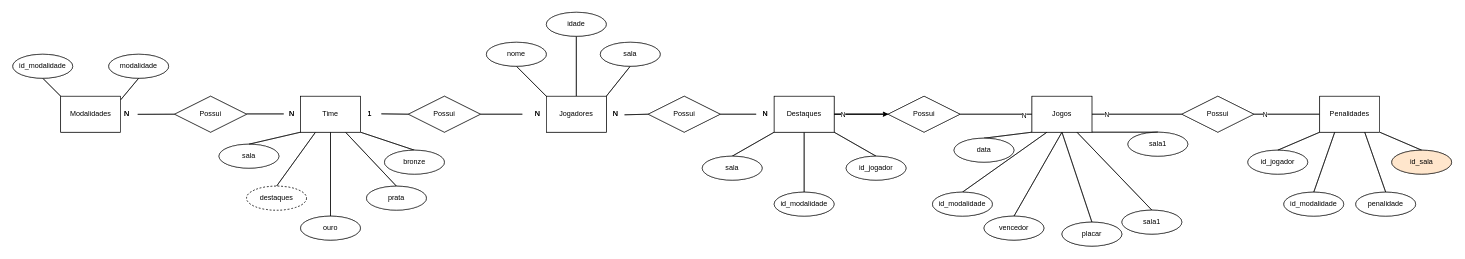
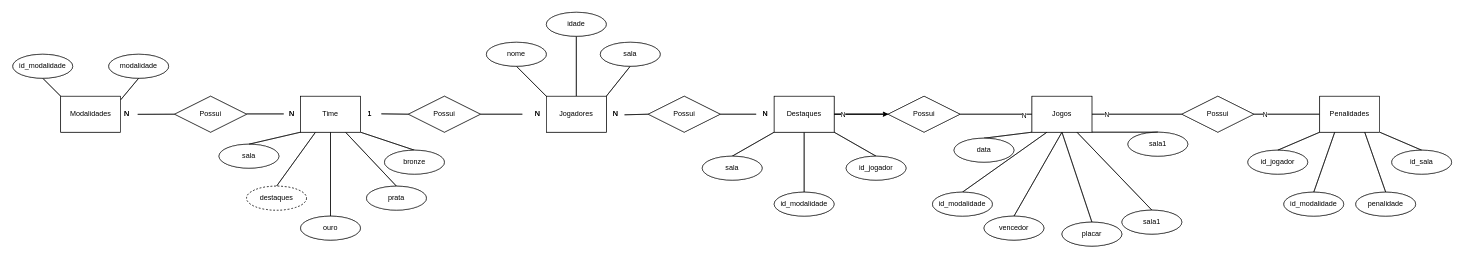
node "id_sala": fillcolor #ffe6cc -> #ffffff
